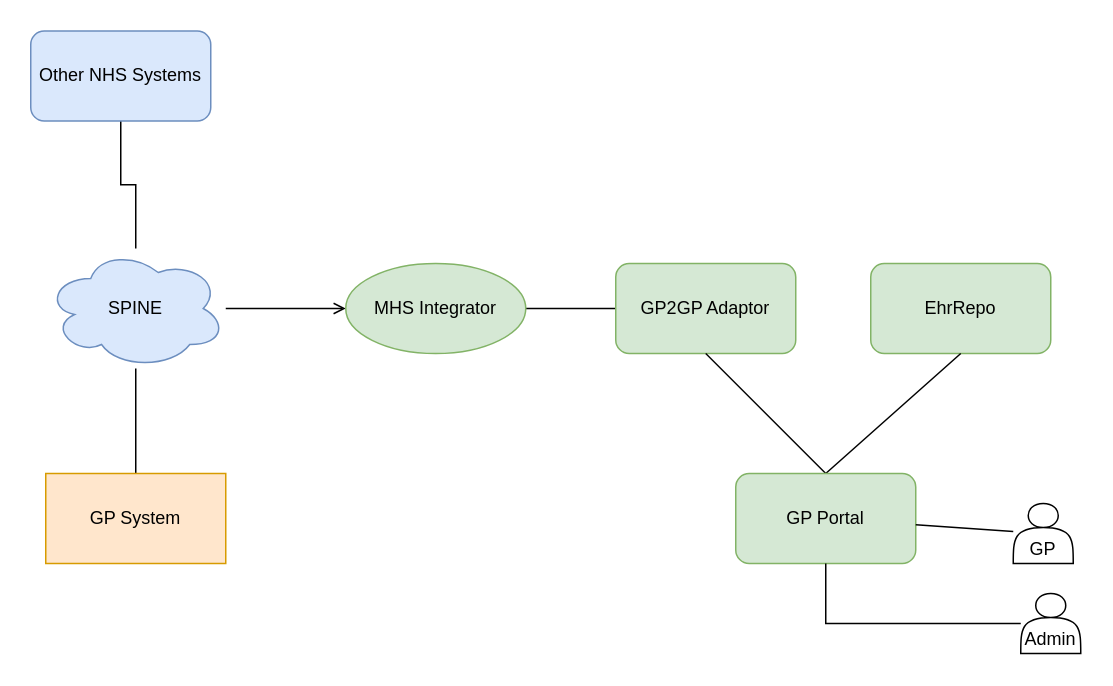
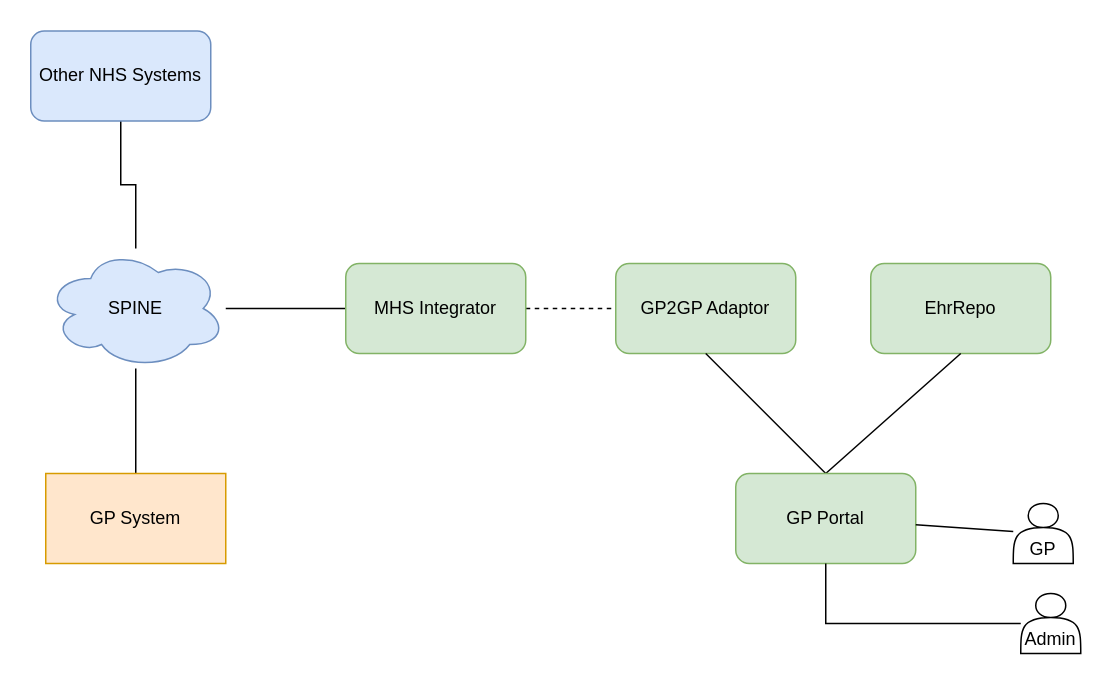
edge "SPINE" -> "MHS Integrator": arrowhead open -> none
node "MHS Integrator": shape ellipse -> rounded rectangle
edge "MHS Integrator" -- "GP2GP Adaptor": style solid -> dashed
